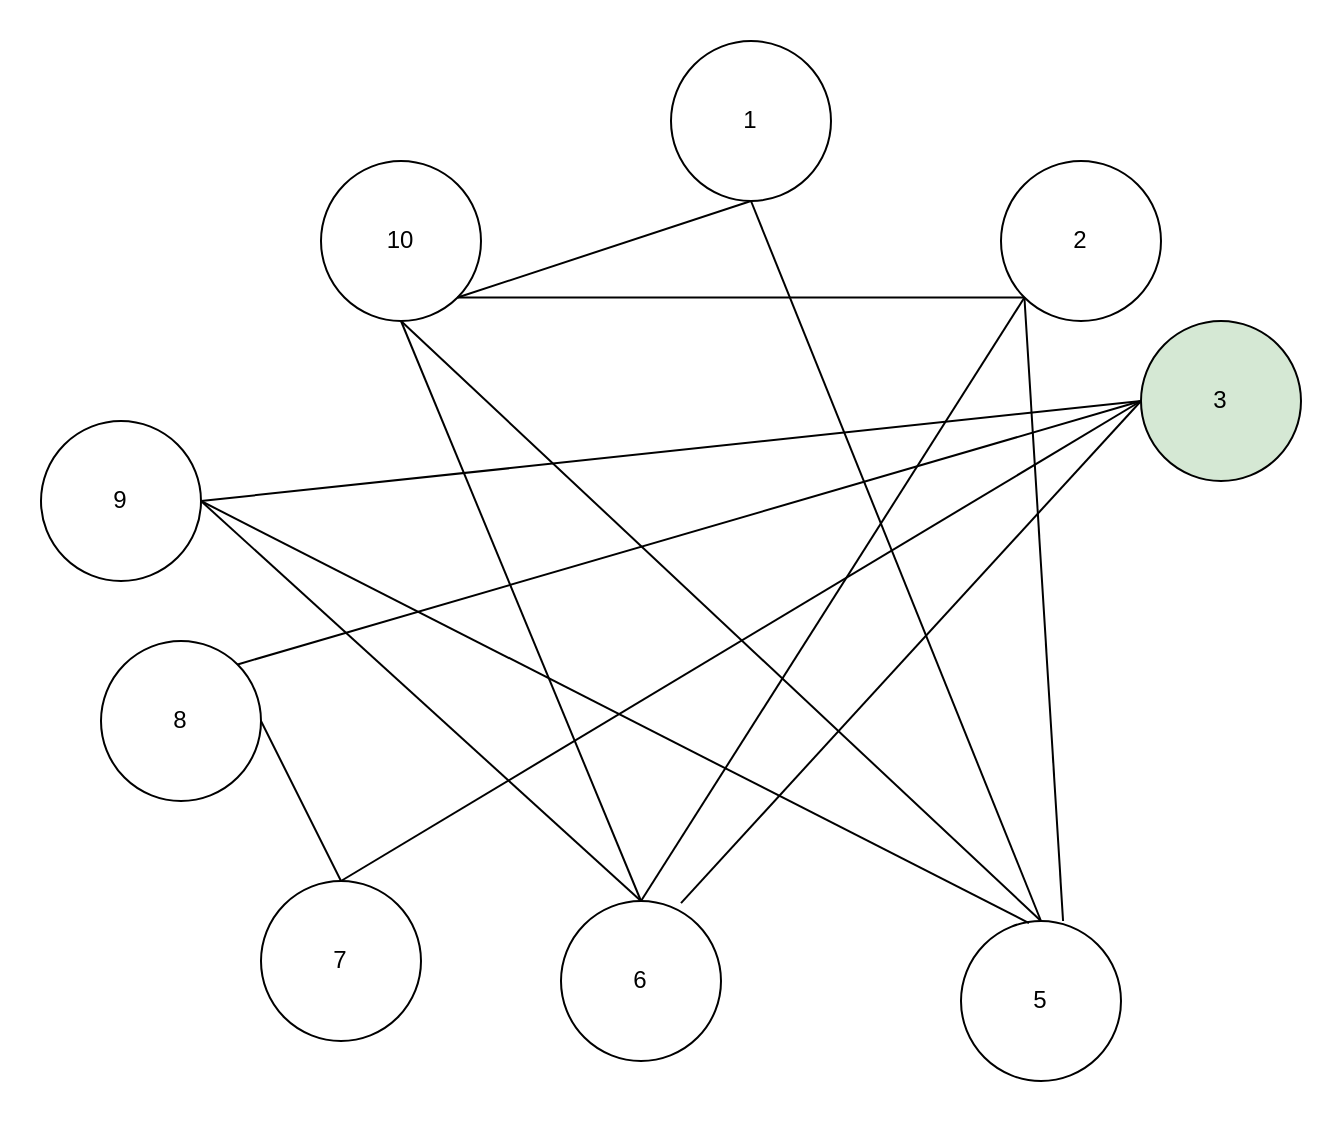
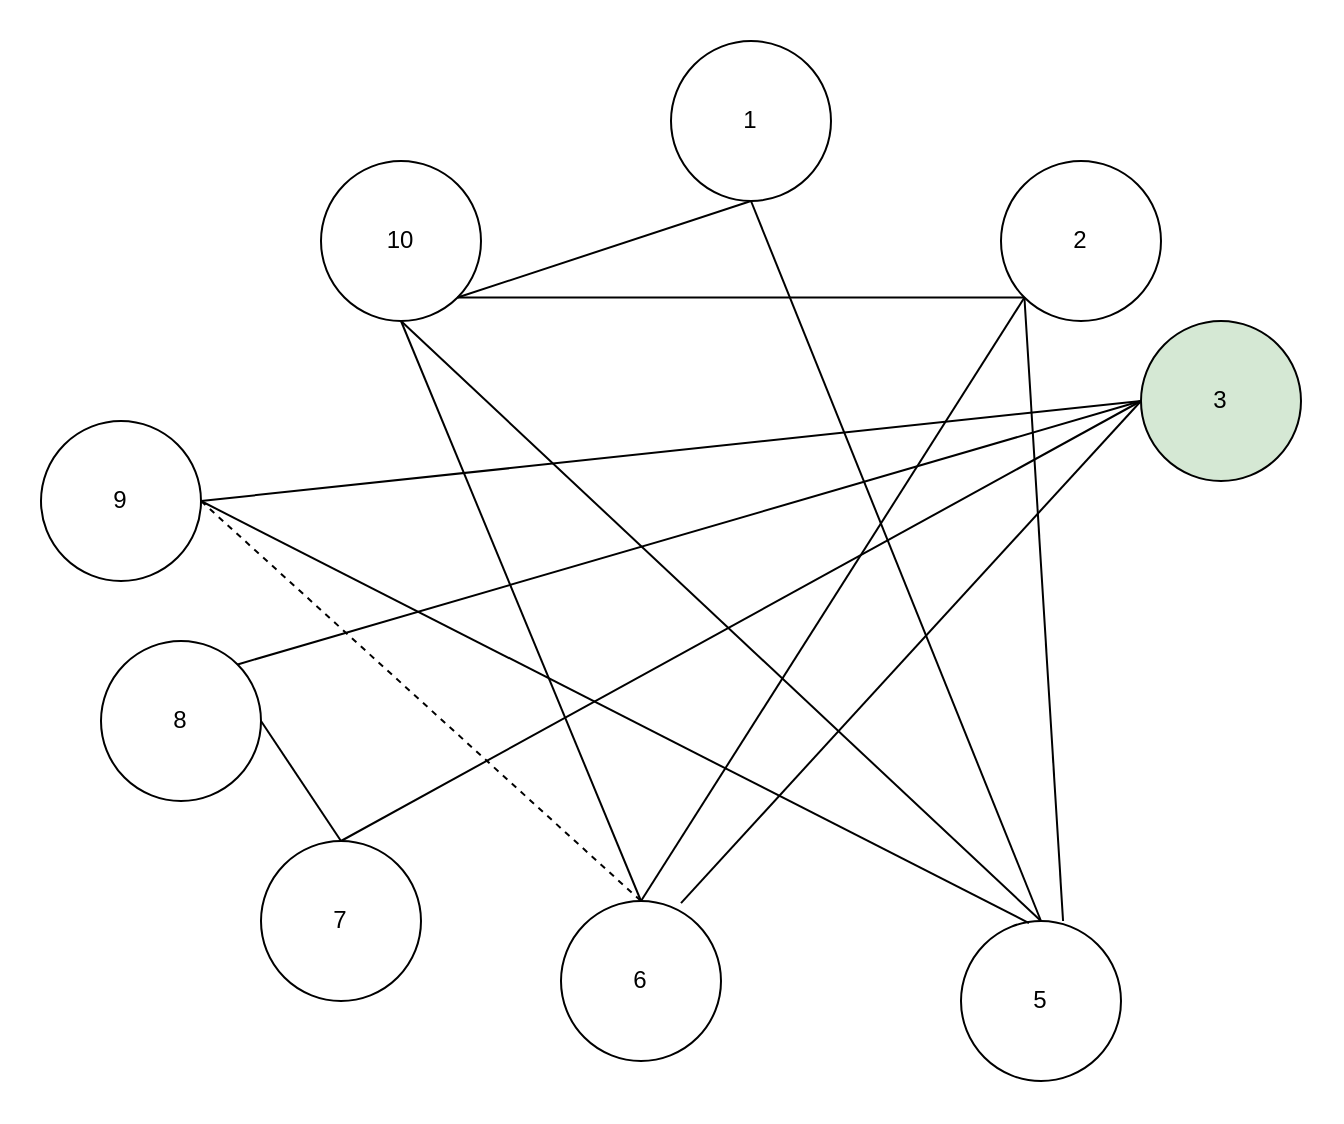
edge "9" -- "6": style solid -> dashed
node "7": moved (341, 961) -> (341, 921)
